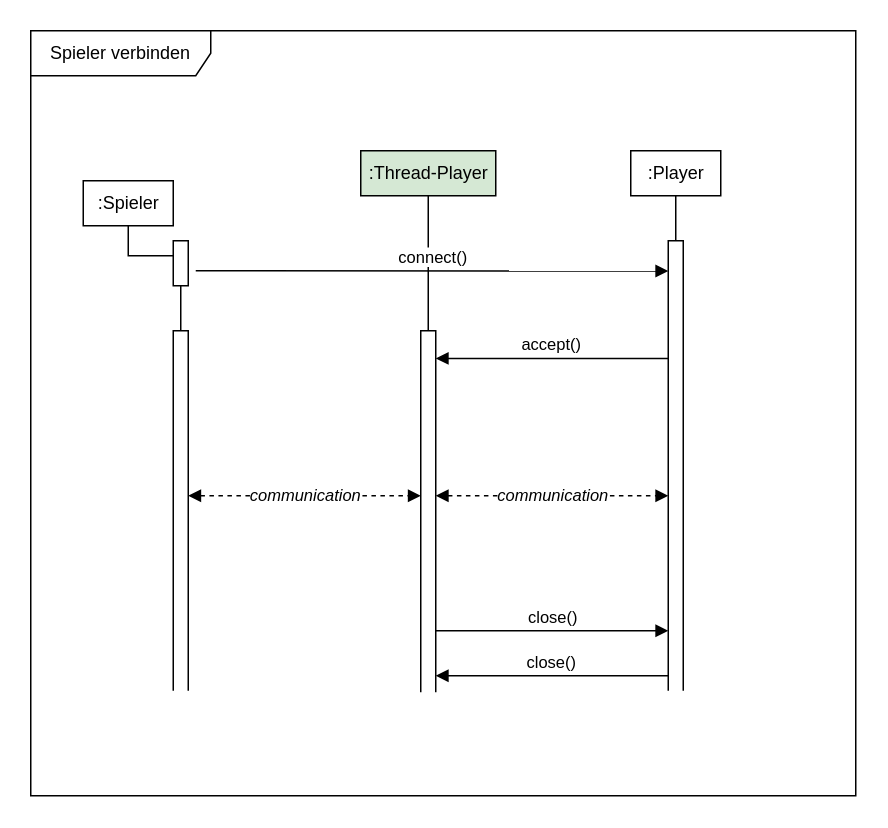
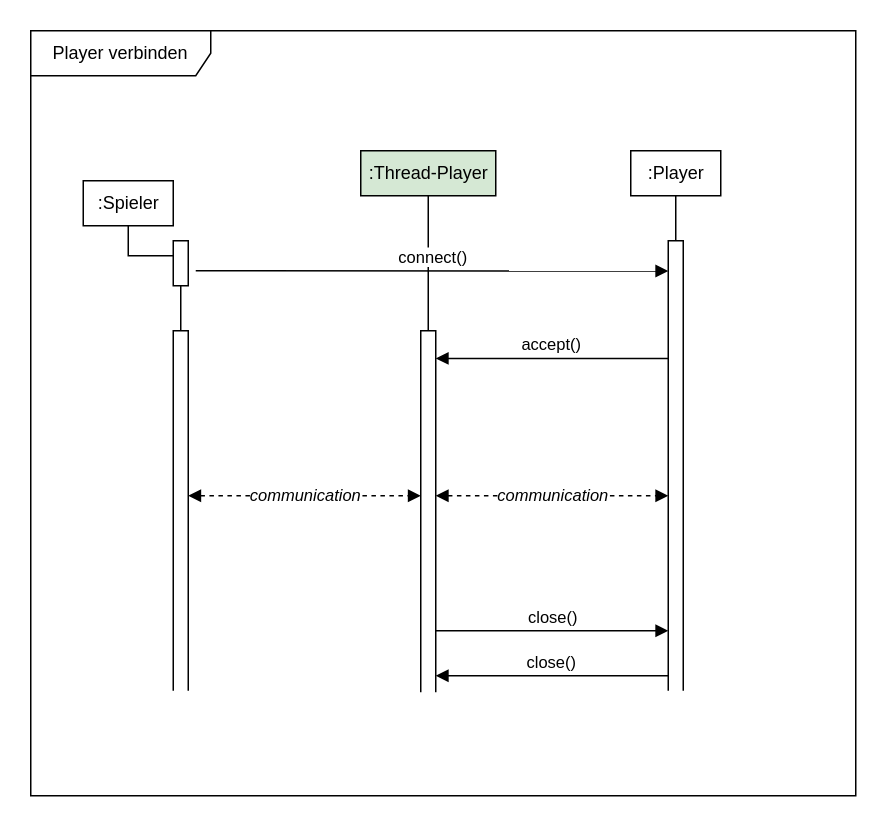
node "Spieler verbinden": label "Spieler verbinden" -> "Player verbinden"
